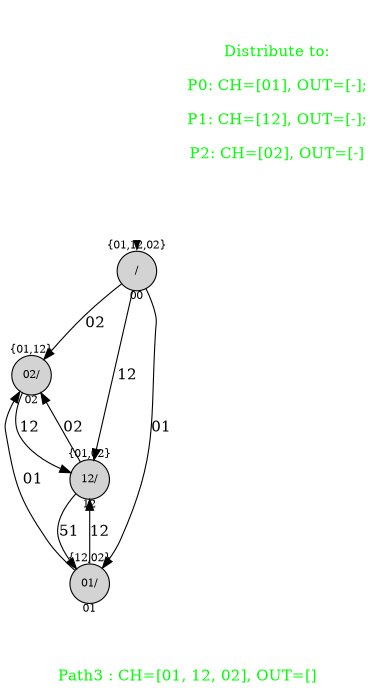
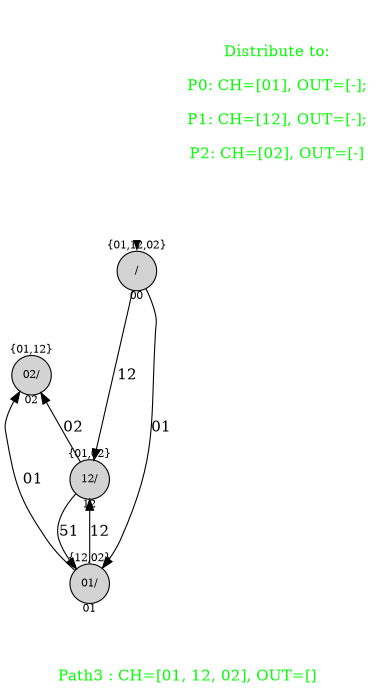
edge "{01,12,02} / 00" -> "{01,12} 02/ 02": removed, label "02"
edge "{01,12} 02/ 02" -> "{01,02} 12/ 12": removed, label "12"
